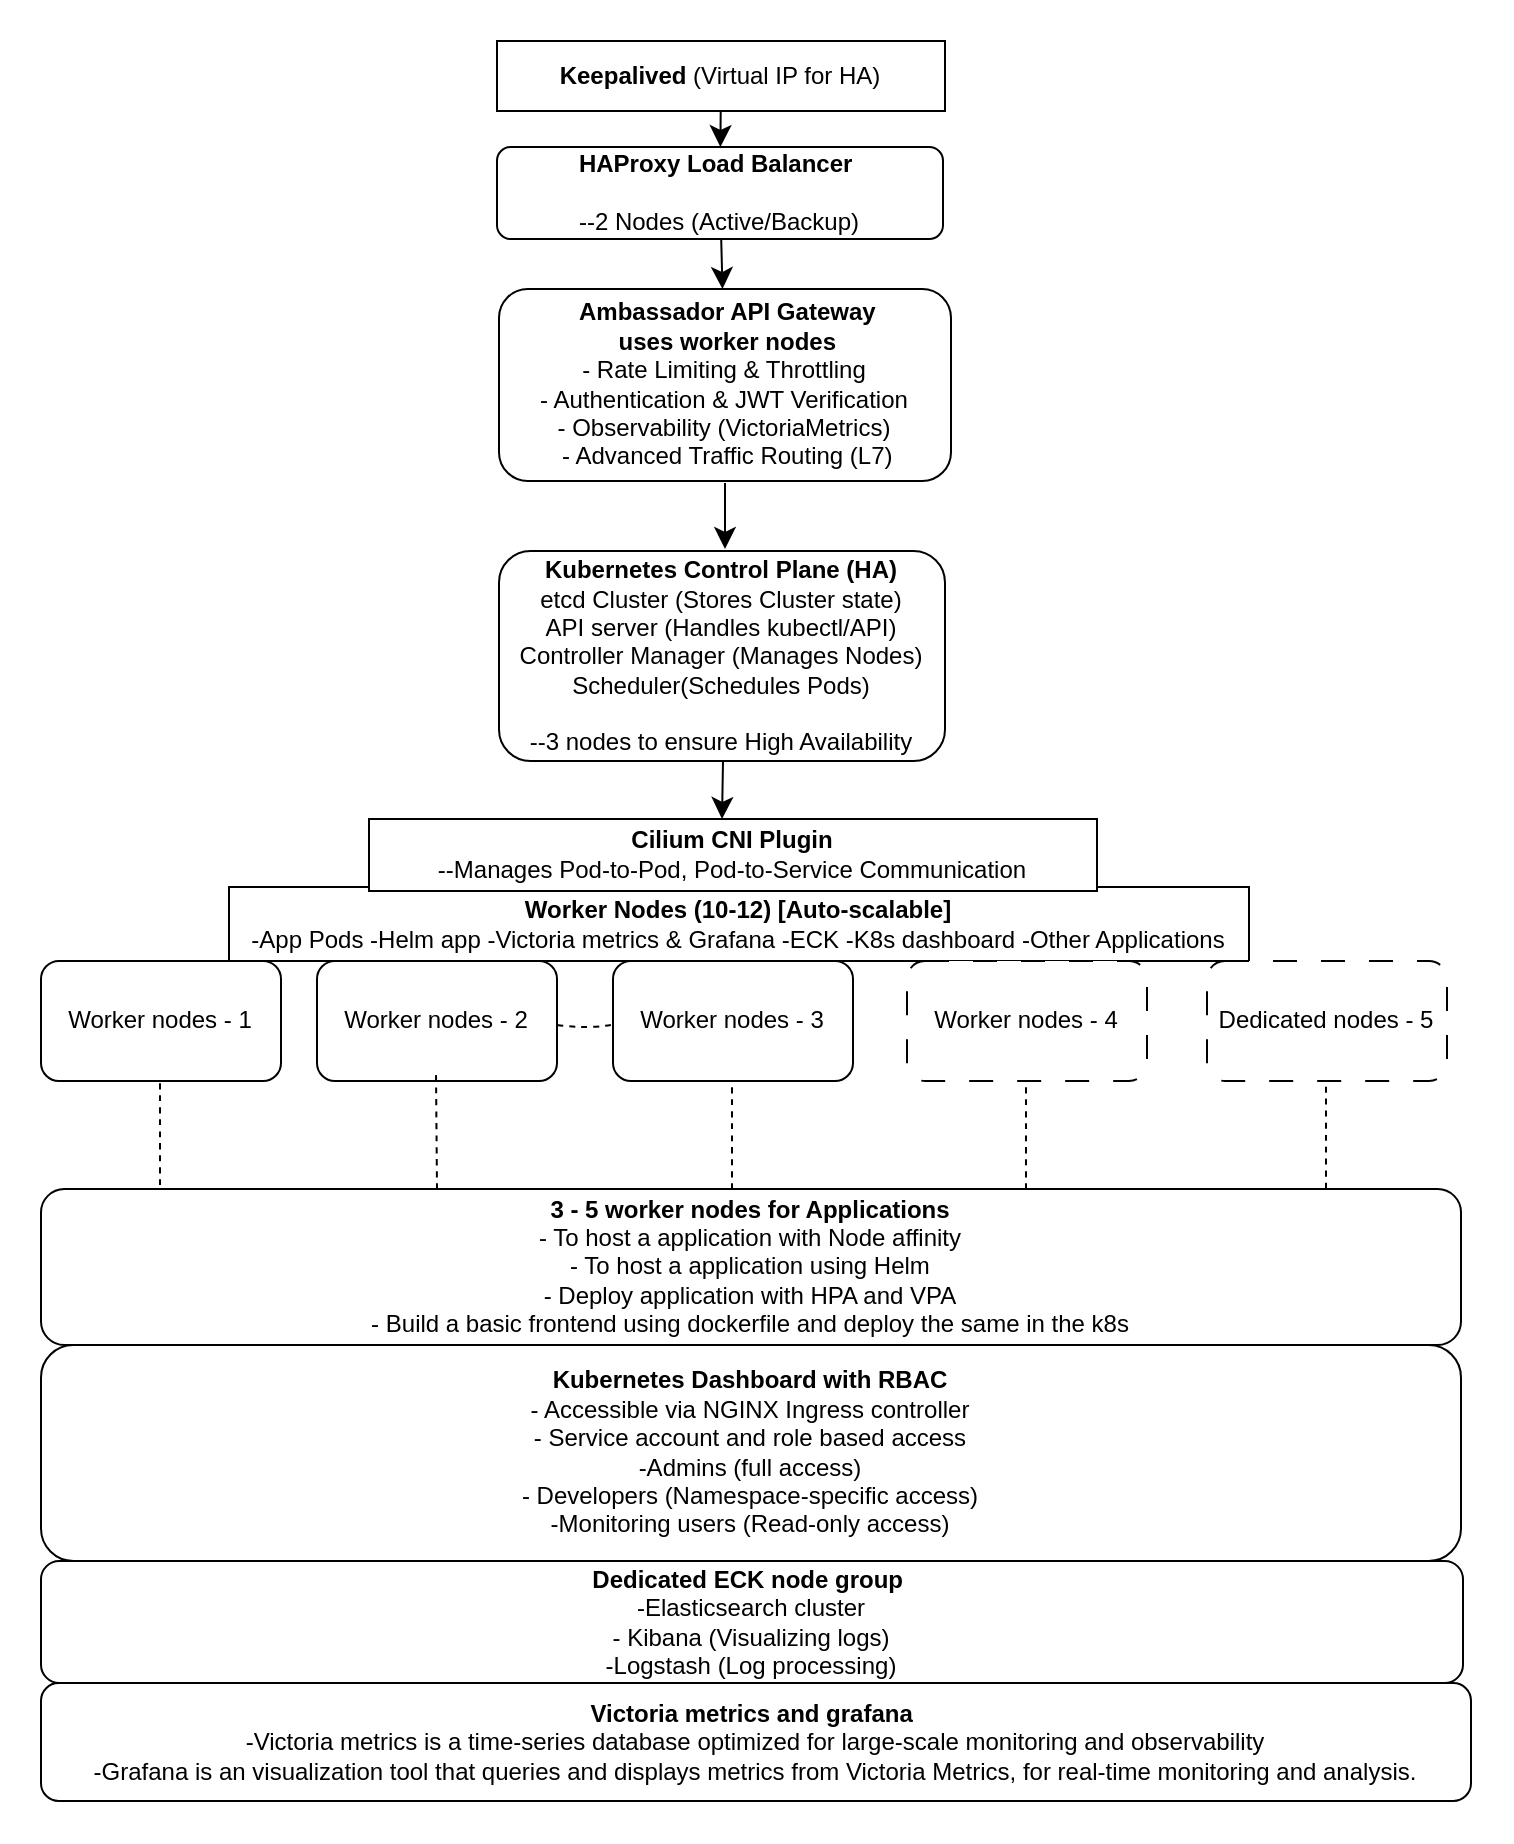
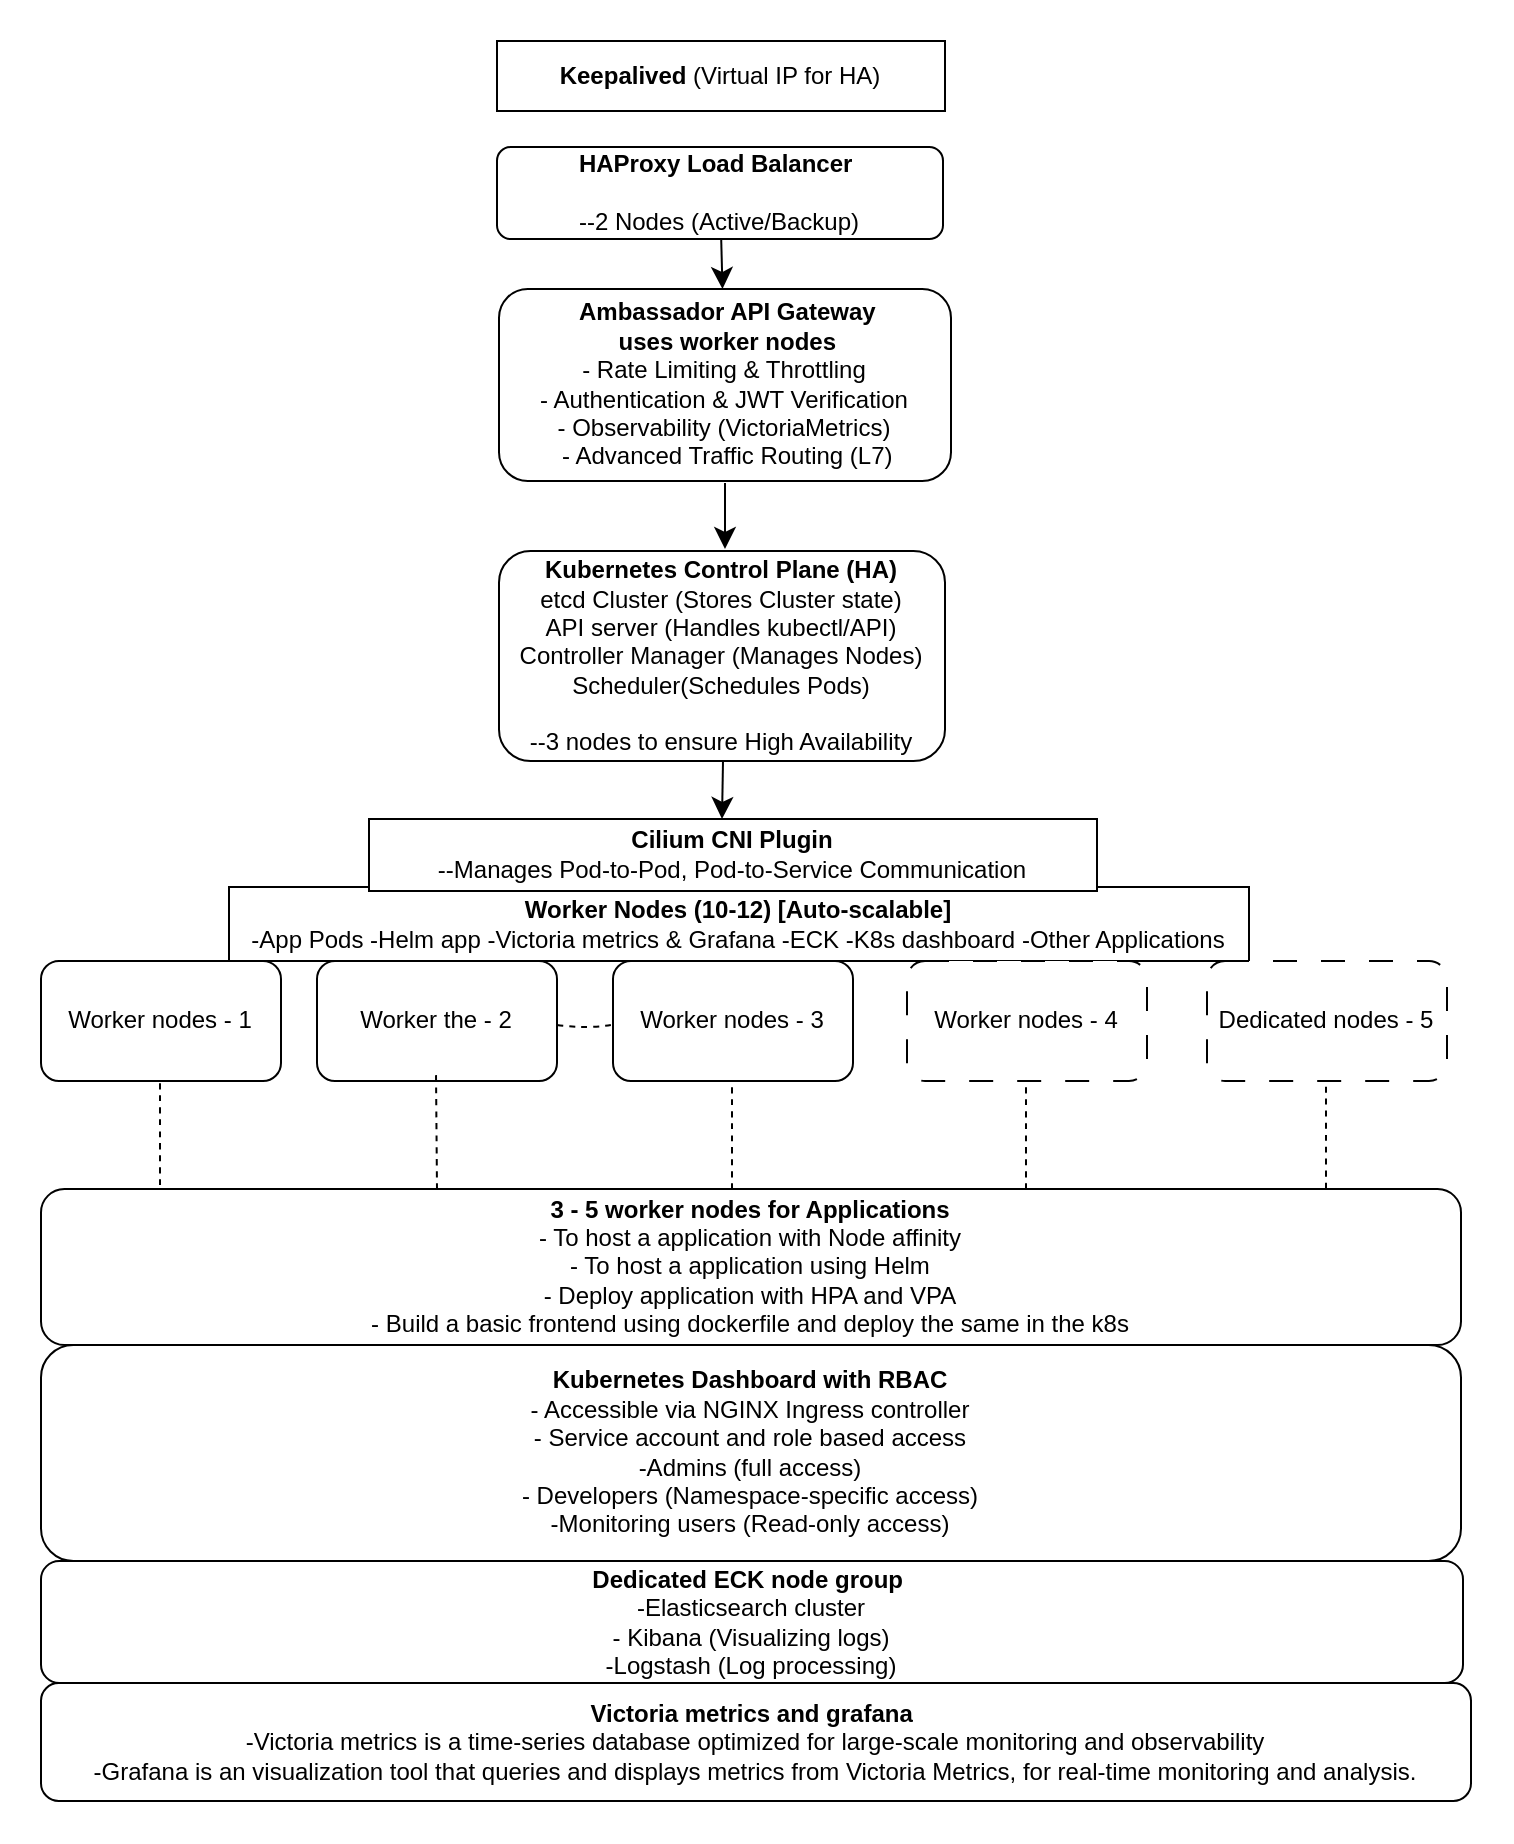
edge "Keepalived (Virtual IP for HA)" -> "HAProxy Load Balancer --2 Nodes (Active/Backup)": removed
node "Worker nodes - 2": label "Worker nodes - 2" -> "Worker the - 2"
